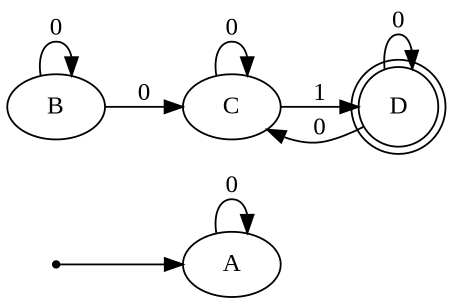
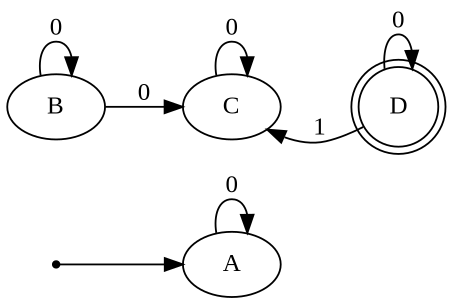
edge "C" -> "D": removed, label "1"
edge "D" -> "C": label "0" -> "1"
